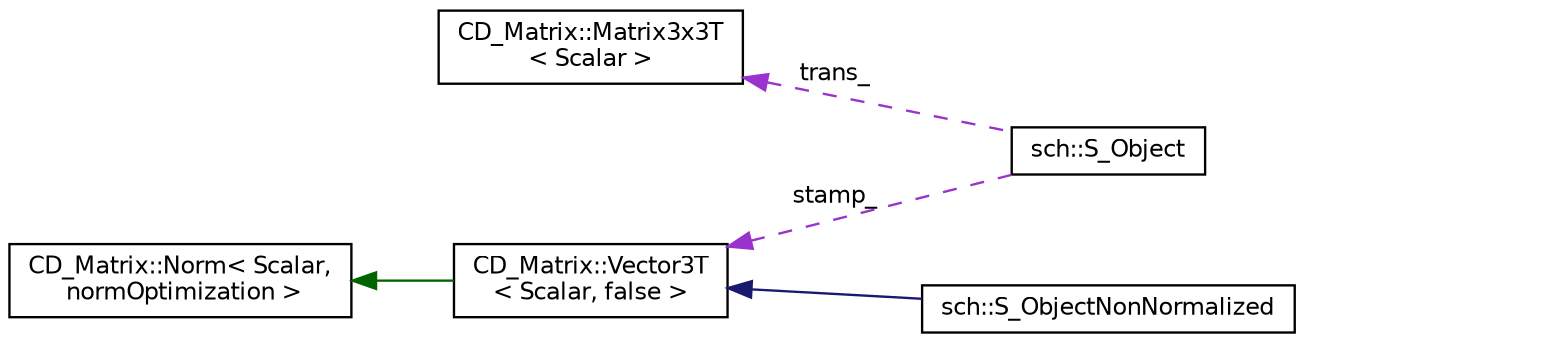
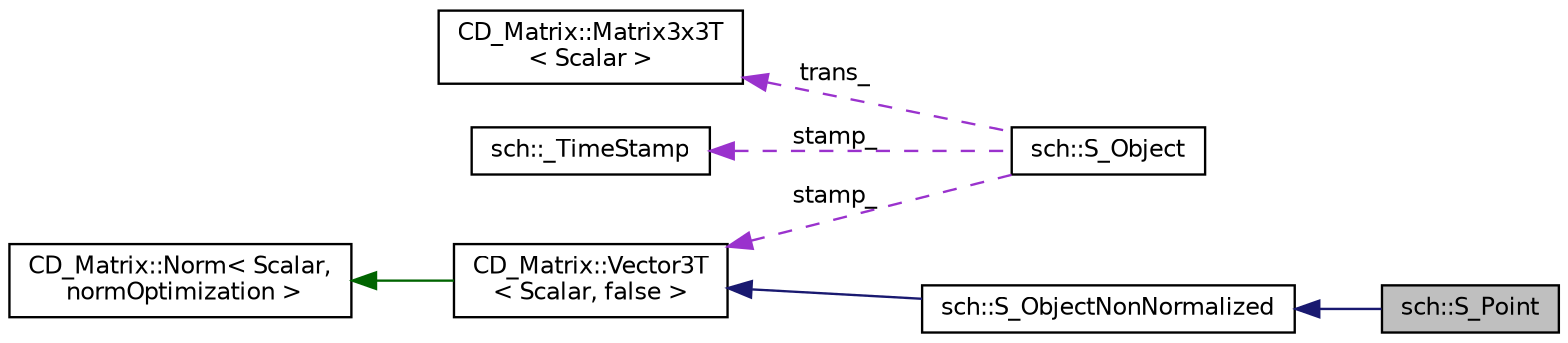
node "sch::_TimeStamp": added
node "sch::S_Point": added
